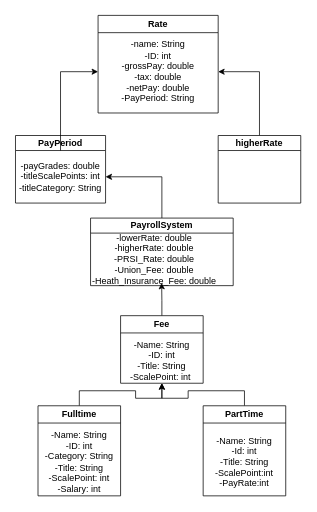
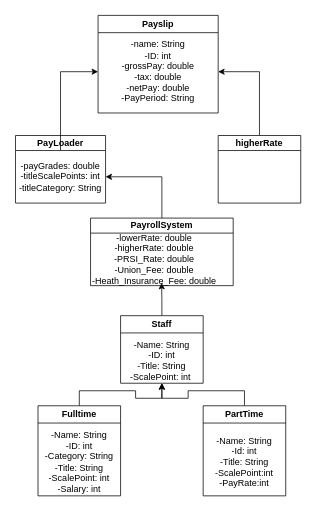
node "Rate": label "Rate" -> "Payslip"
node "PayPeriod": label "PayPeriod" -> "PayLoader"
node "Fee": label "Fee" -> "Staff"
